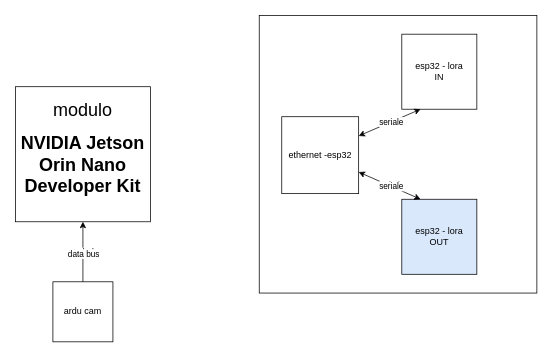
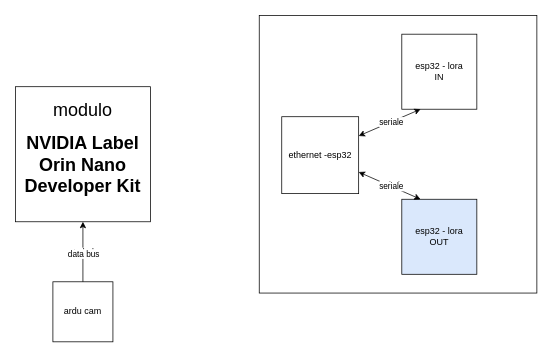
node "modulo NVIDIA Jetson Orin Nano Developer Kit": label "modulo NVIDIA Jetson Orin Nano Developer Kit" -> "modulo NVIDIA Label Orin Nano Developer Kit"
